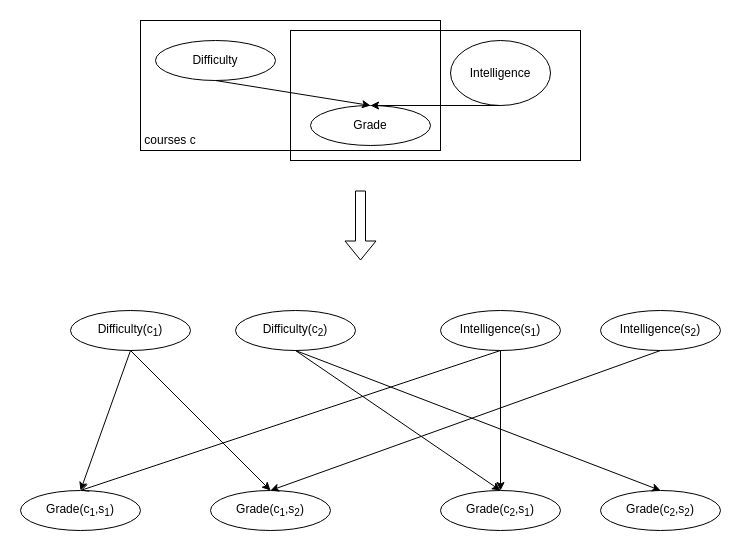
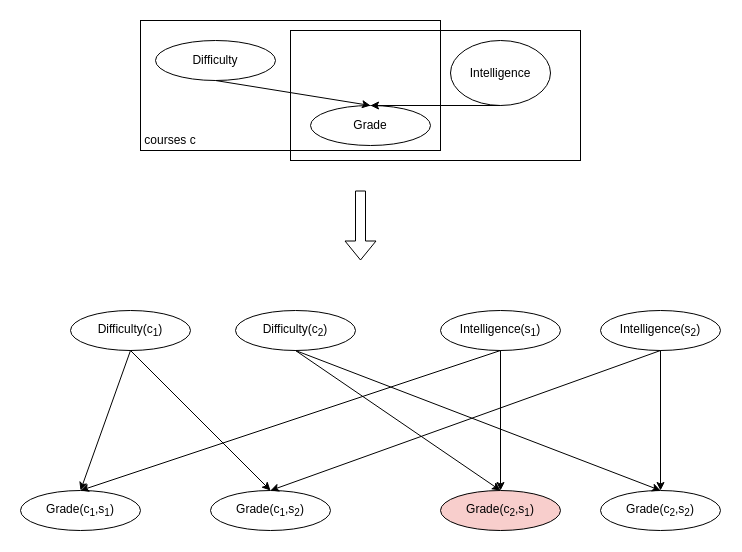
edge "Intelligence(s2)" -> "Grade(c2,s2)": added
edge "Intelligence(s1)" -> "Grade(c1,s1)": arrowhead open -> classic
node "Grade(c2,s1)": fillcolor #ffffff -> #f8cecc
